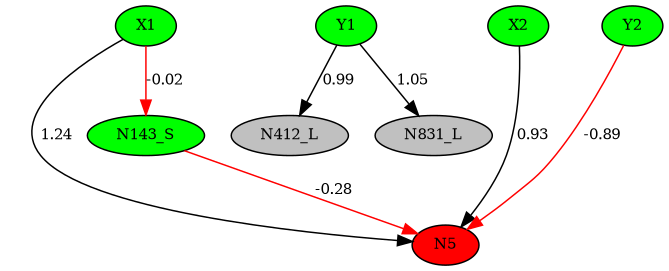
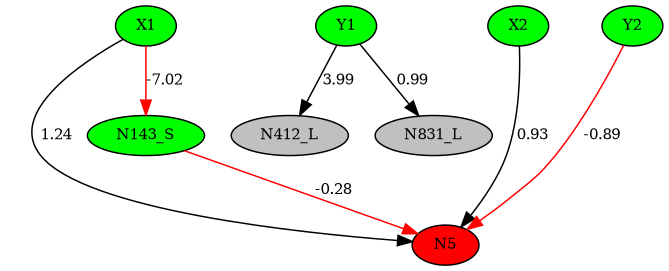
edge "X1" -> "N143_S": label "-0.02" -> "-7.02"
edge "Y1" -> "N412_L": label "0.99" -> "3.99"
edge "Y1" -> "N831_L": label "1.05" -> "0.99"
